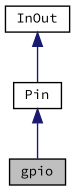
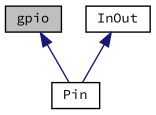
edge "gpio" -> "Pin": reversed
